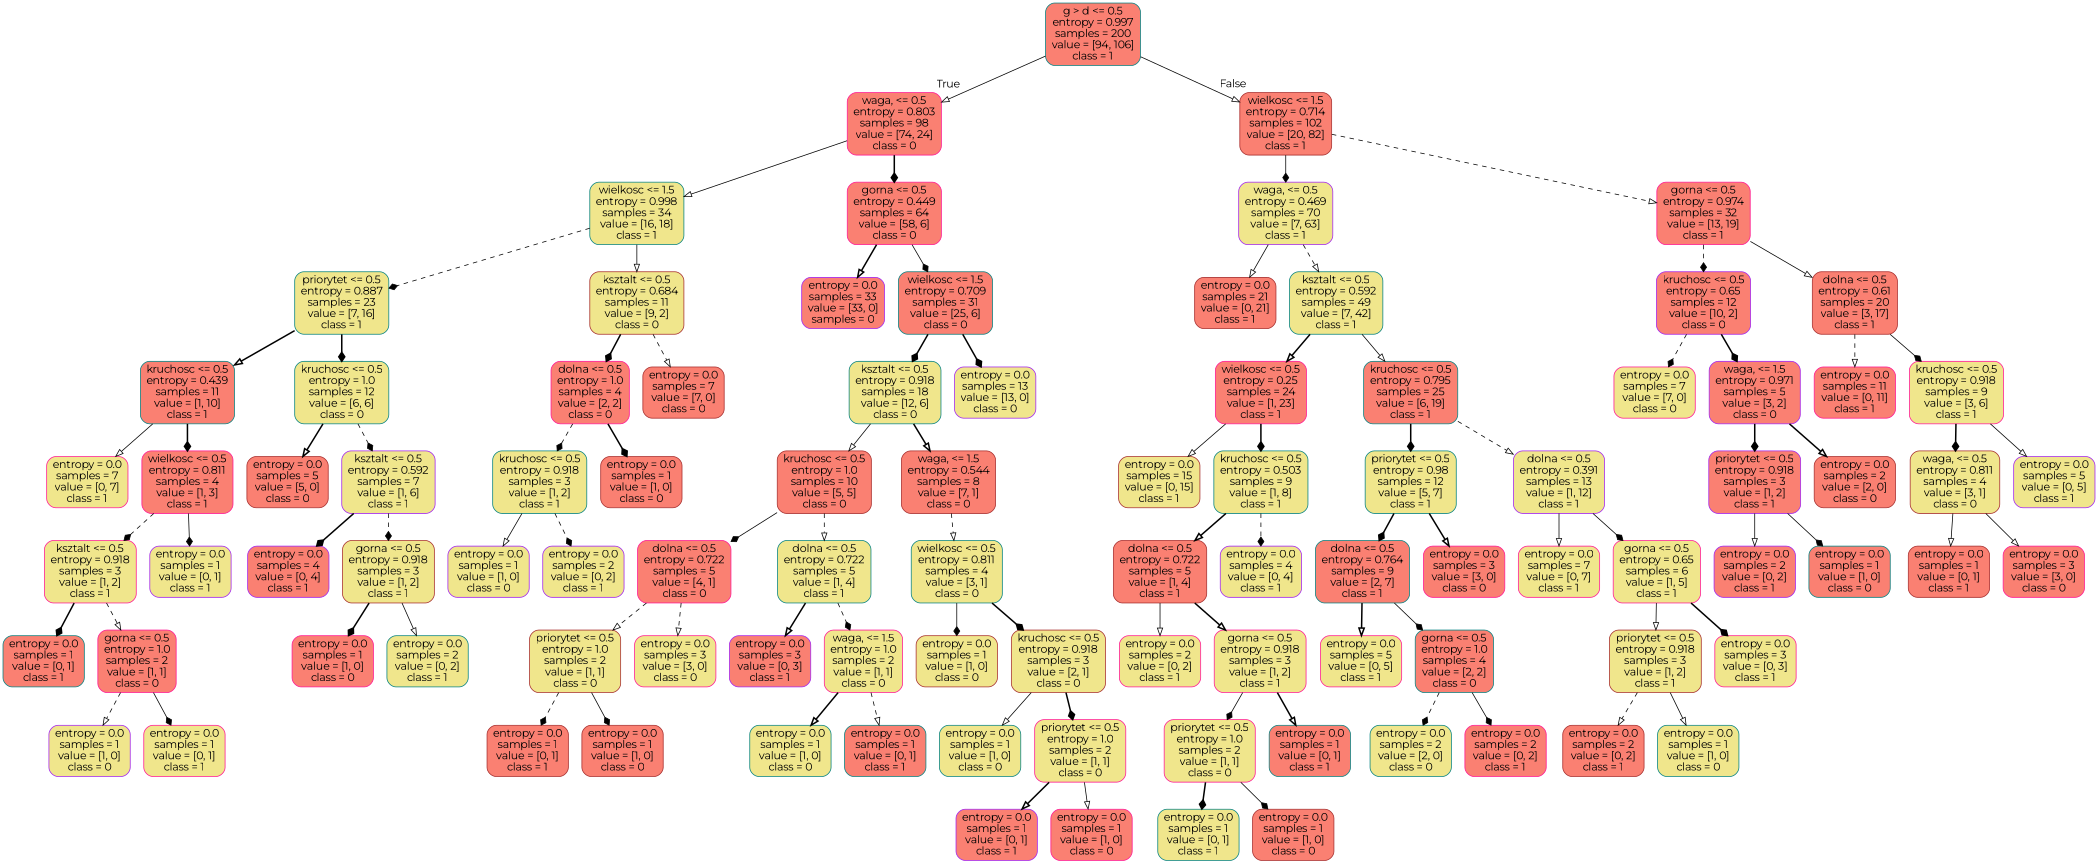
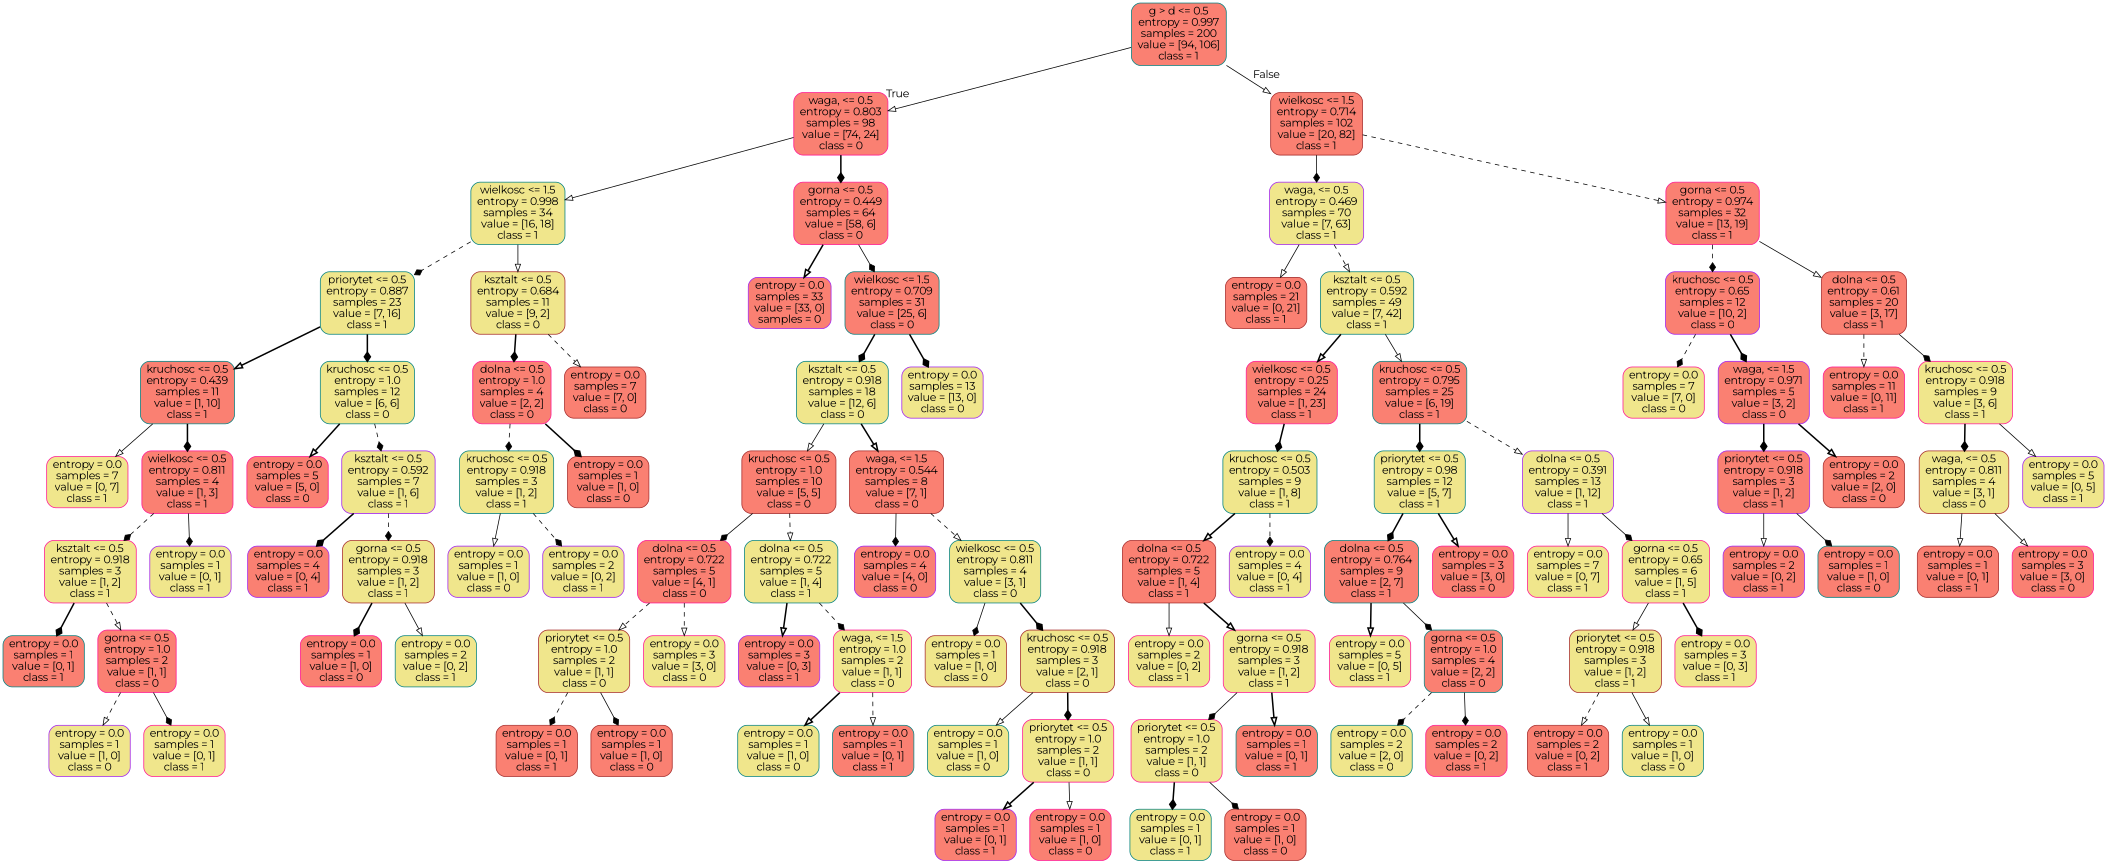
node "entropy = 0.0 samples = 5 value = [5, 0] class = 0": color brown -> deeppink
node "entropy = 0.0 samples = 15 value = [0, 15] class = 1": removed
node "entropy = 0.0 samples = 4 value = [4, 0] class = 0": added
